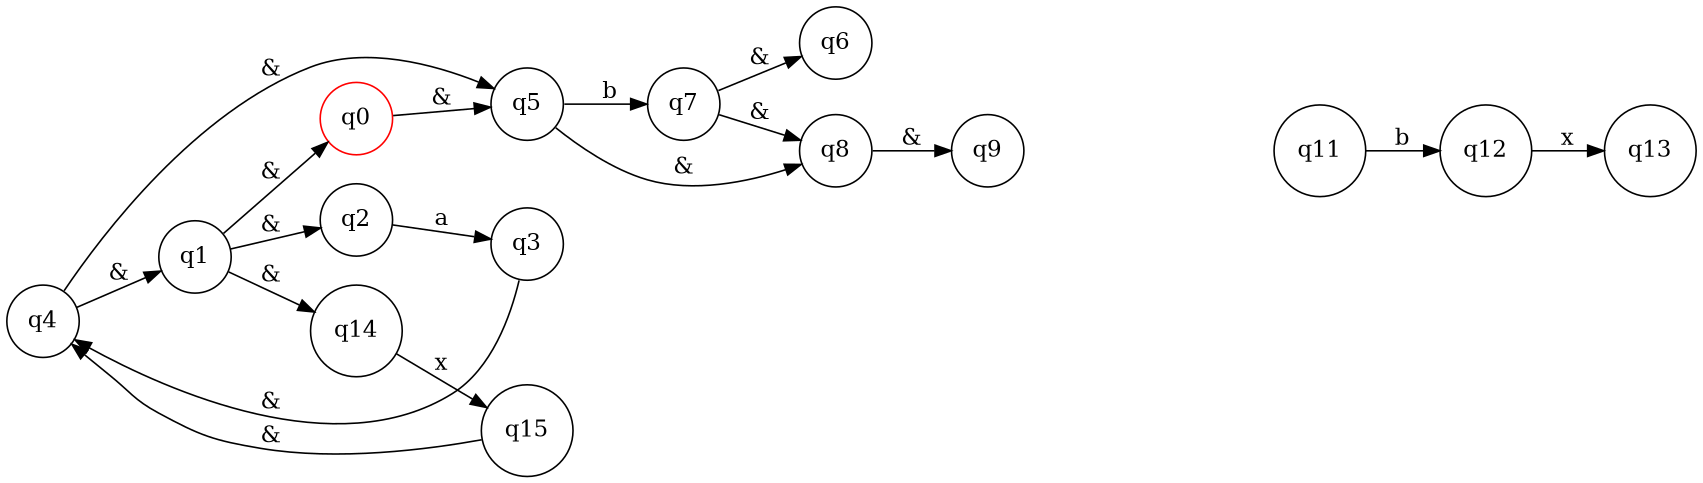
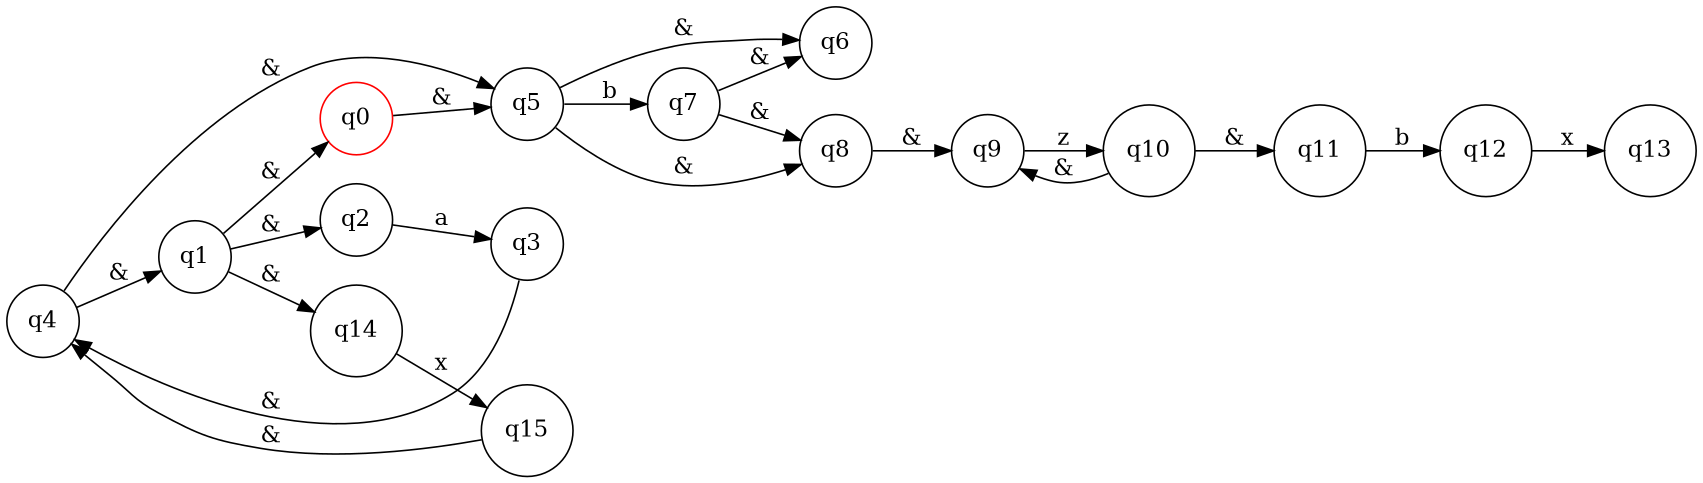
edge "q5" -> "q6": added, label "&"
node "q10": added
